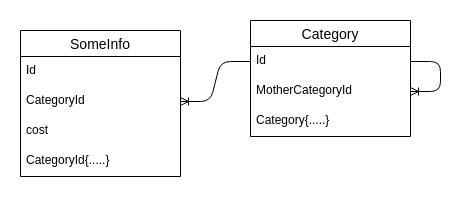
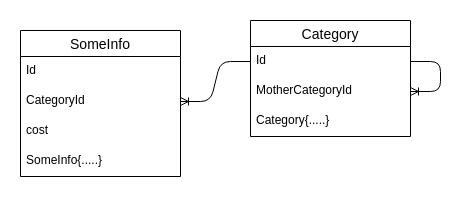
node "CategoryId{.....}": label "CategoryId{.....}" -> "SomeInfo{.....}"
